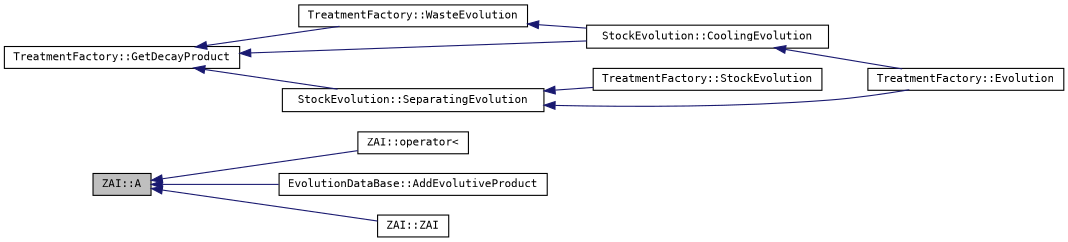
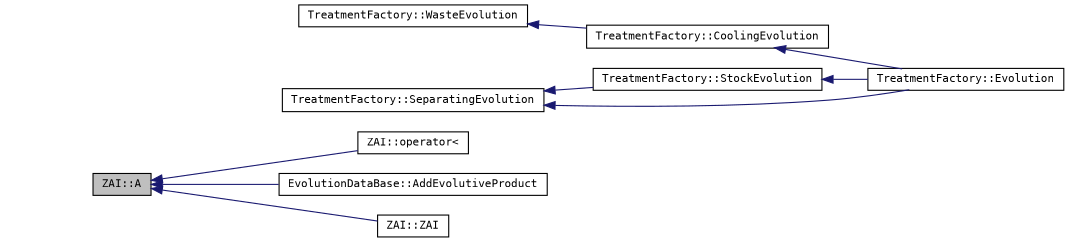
node "StockEvolution::CoolingEvolution": label "StockEvolution::CoolingEvolution" -> "TreatmentFactory::CoolingEvolution"
node "TreatmentFactory::GetDecayProduct": removed
edge "TreatmentFactory::Evolution" -> "TreatmentFactory::StockEvolution": added
node "StockEvolution::SeparatingEvolution": label "StockEvolution::SeparatingEvolution" -> "TreatmentFactory::SeparatingEvolution"
